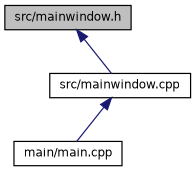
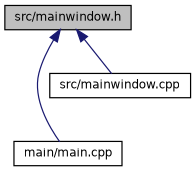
edge "main/main.cpp" -> "src/mainwindow.cpp": now "main/main.cpp" -> "src/mainwindow.h"
